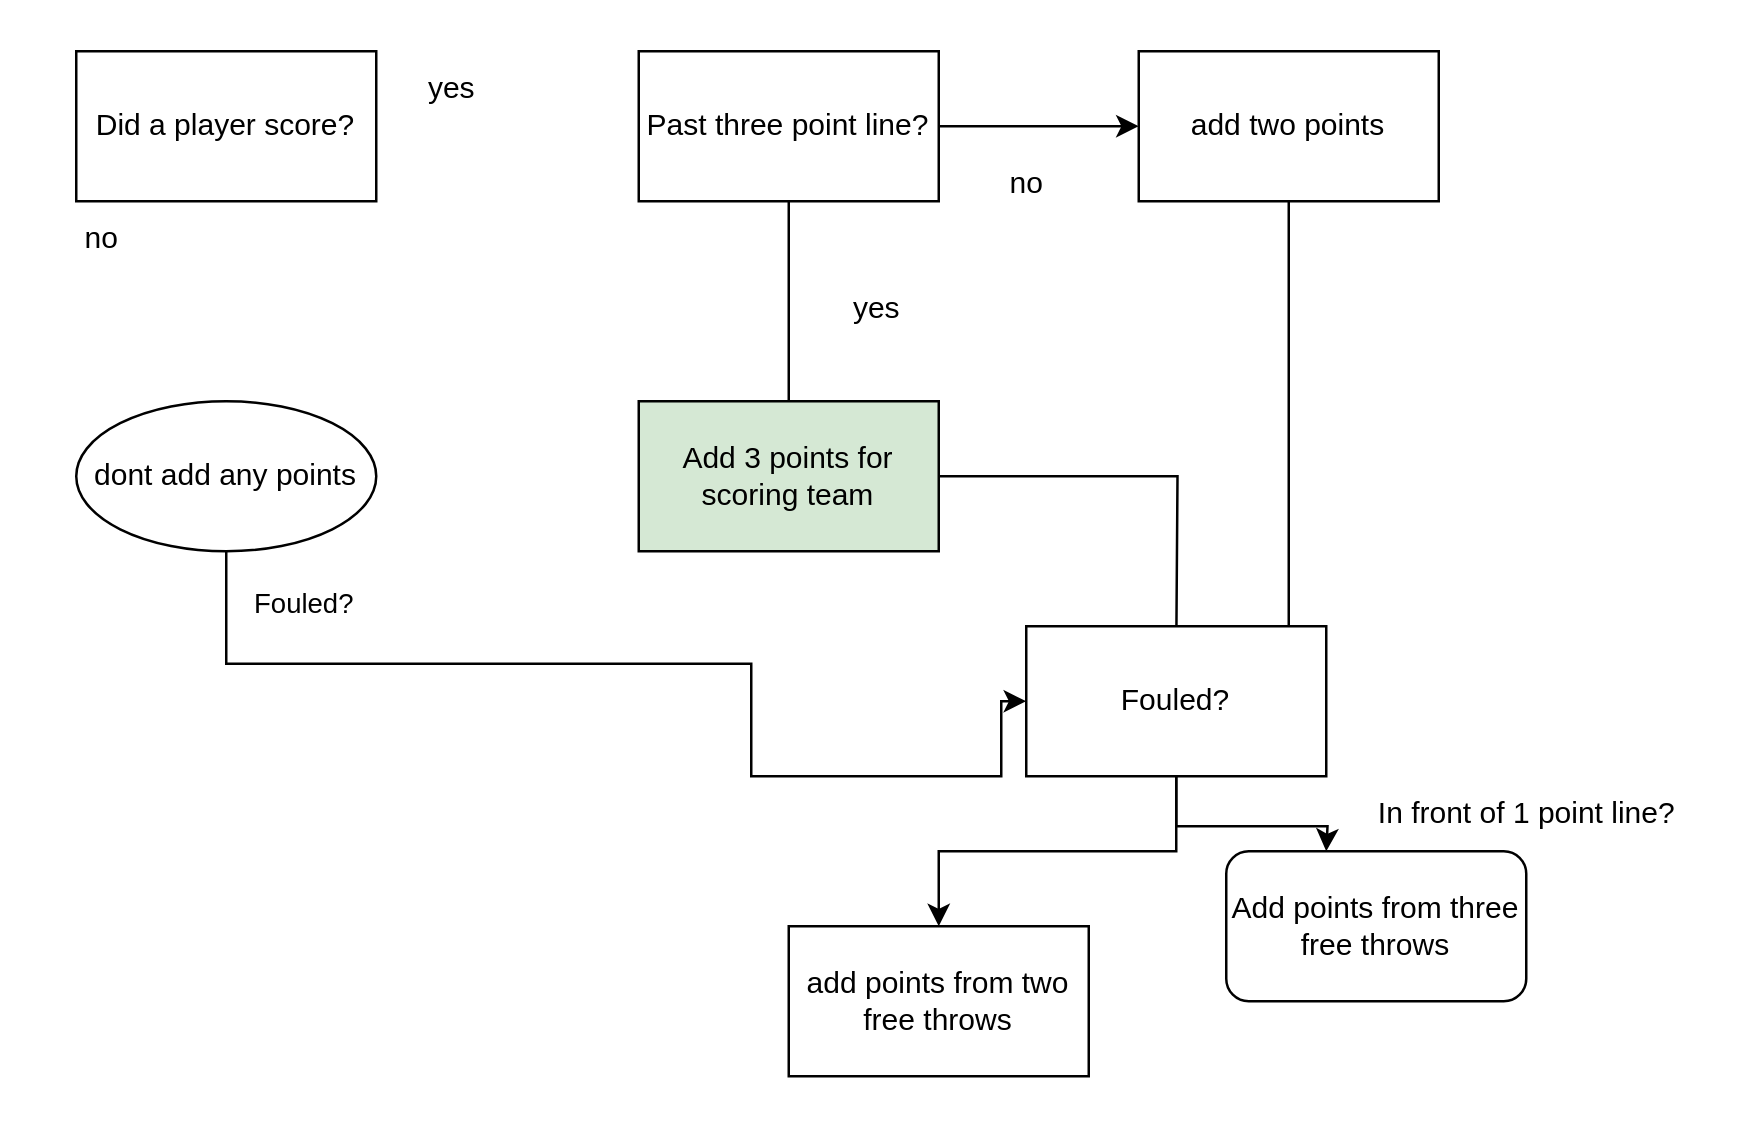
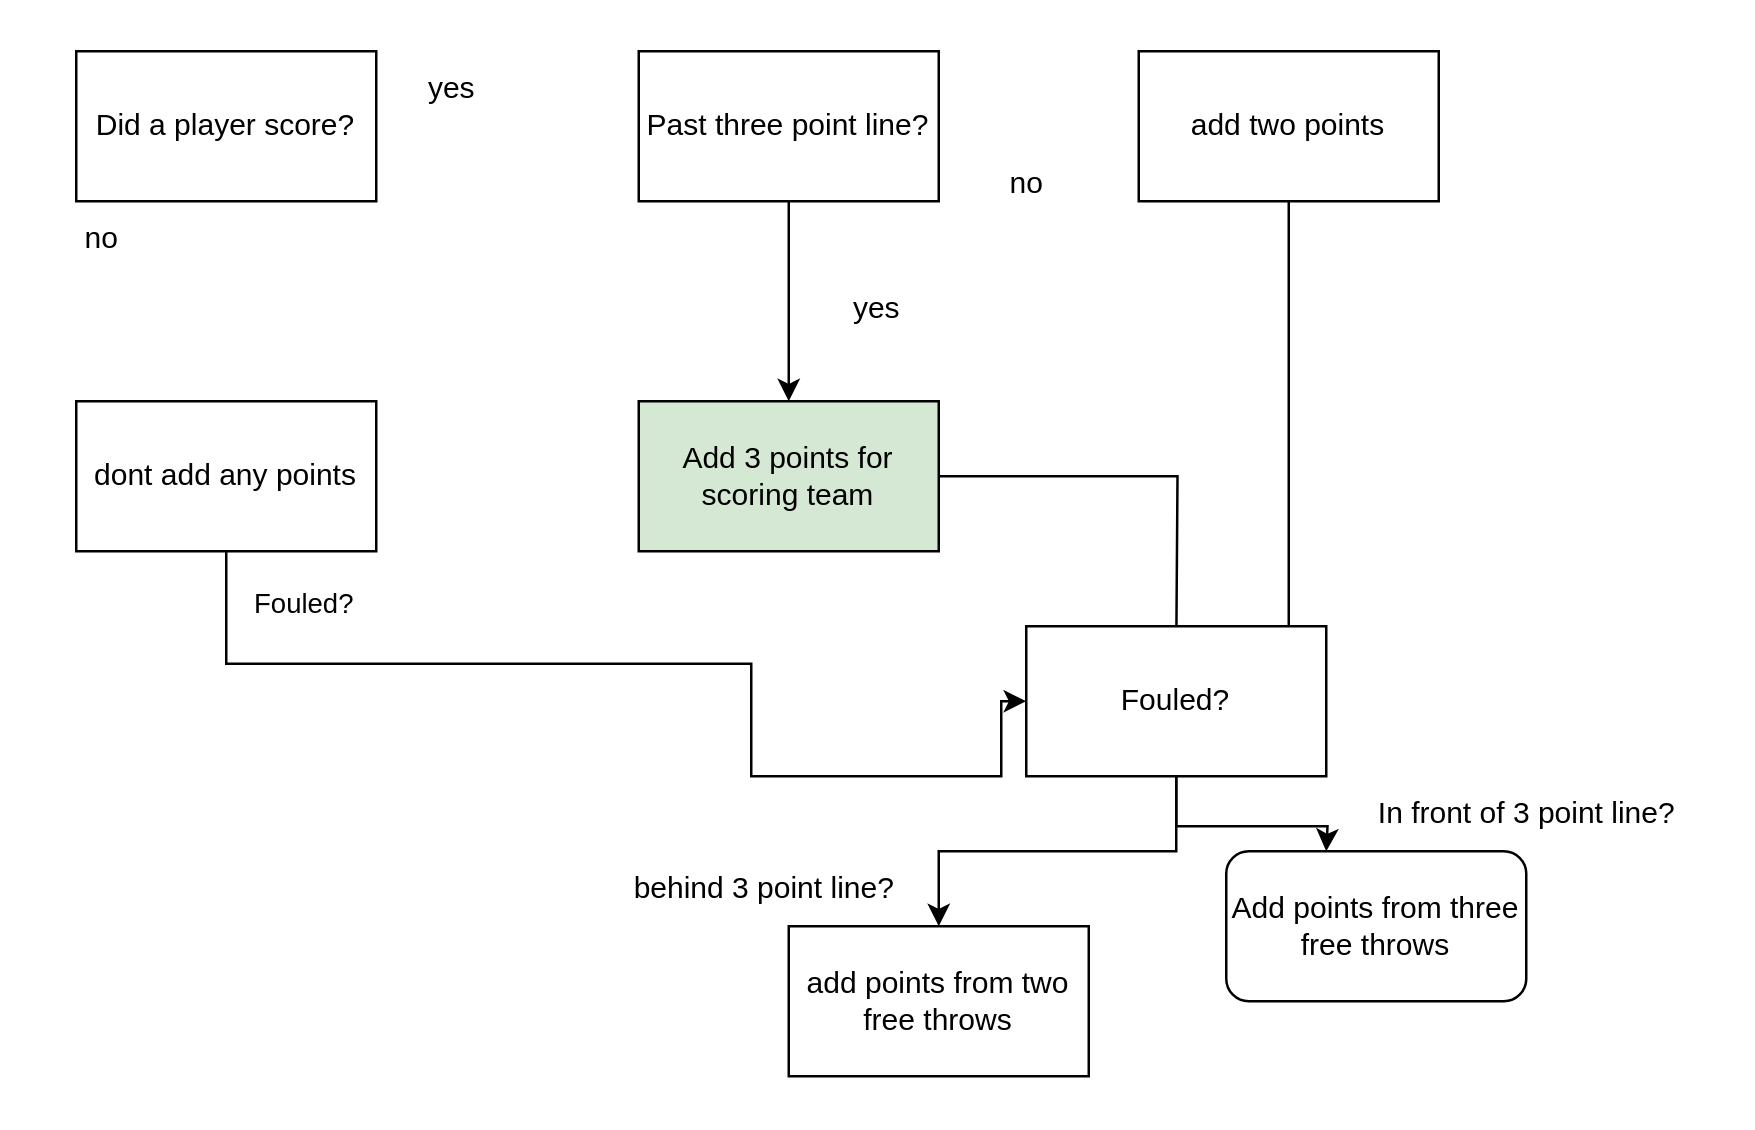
edge "Past three point line?" -> "add two points": removed
edge "Past three point line?" -- "Add 3 points for scoring team": arrowhead none -> classic
node "dont add any points": shape ellipse -> rectangle
node "In front of 1 point line?": label "In front of 1 point line?" -> "In front of 3 point line?"
node "behind 3 point line?": added
